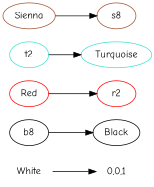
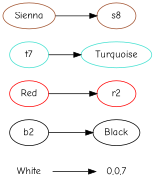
node "t2": label "t2" -> "t7"
node "b8": label "b8" -> "b2"
node "0,0,1": label "0,0,1" -> "0,0,7"
